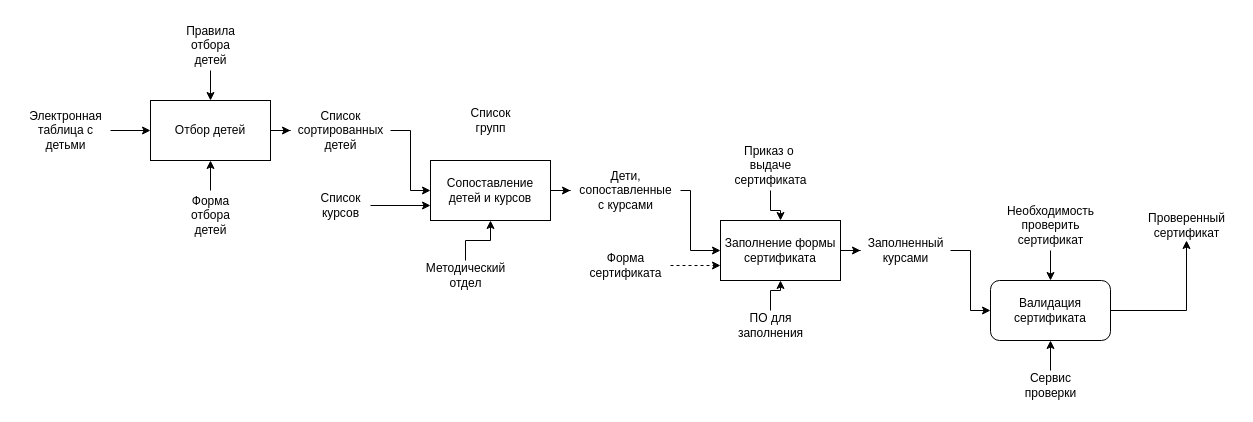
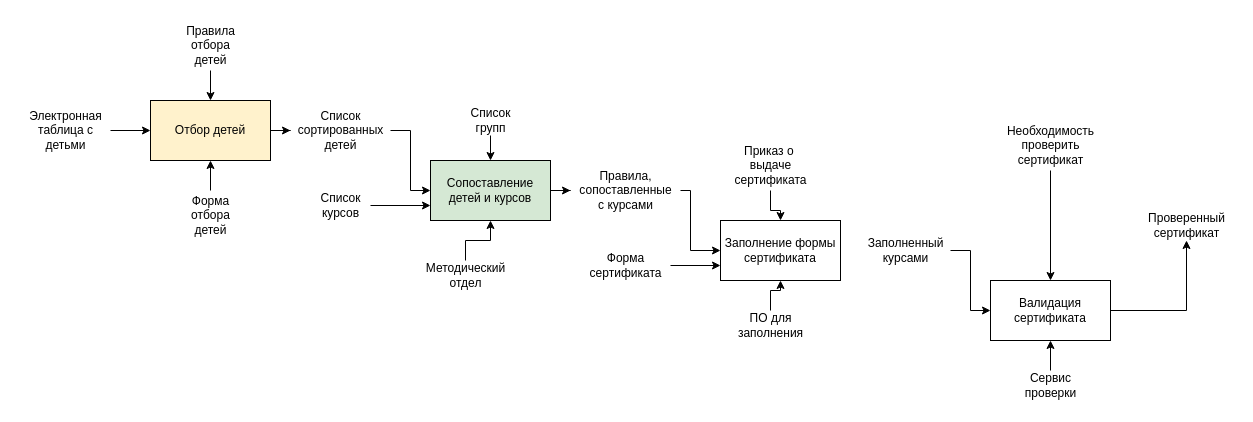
node "Отбор детей": fillcolor #ffffff -> #fff2cc
edge "Список групп" -> "Сопоставление детей и курсов": added
node "Сопоставление детей и курсов": fillcolor #ffffff -> #d5e8d4
node "Дети, сопоставленные с курсами": label "Дети, сопоставленные с курсами" -> "Правила, сопоставленные с курсами"
node "Необходимость проверить сертификат": moved (1051, 226) -> (1051, 146)
edge "Заполнение формы сертификата" -> "Заполненный курсами": removed
edge "Форма сертификата" -> "Заполнение формы сертификата": style dashed -> solid
node "Валидация сертификата": shape rounded rectangle -> rectangle
